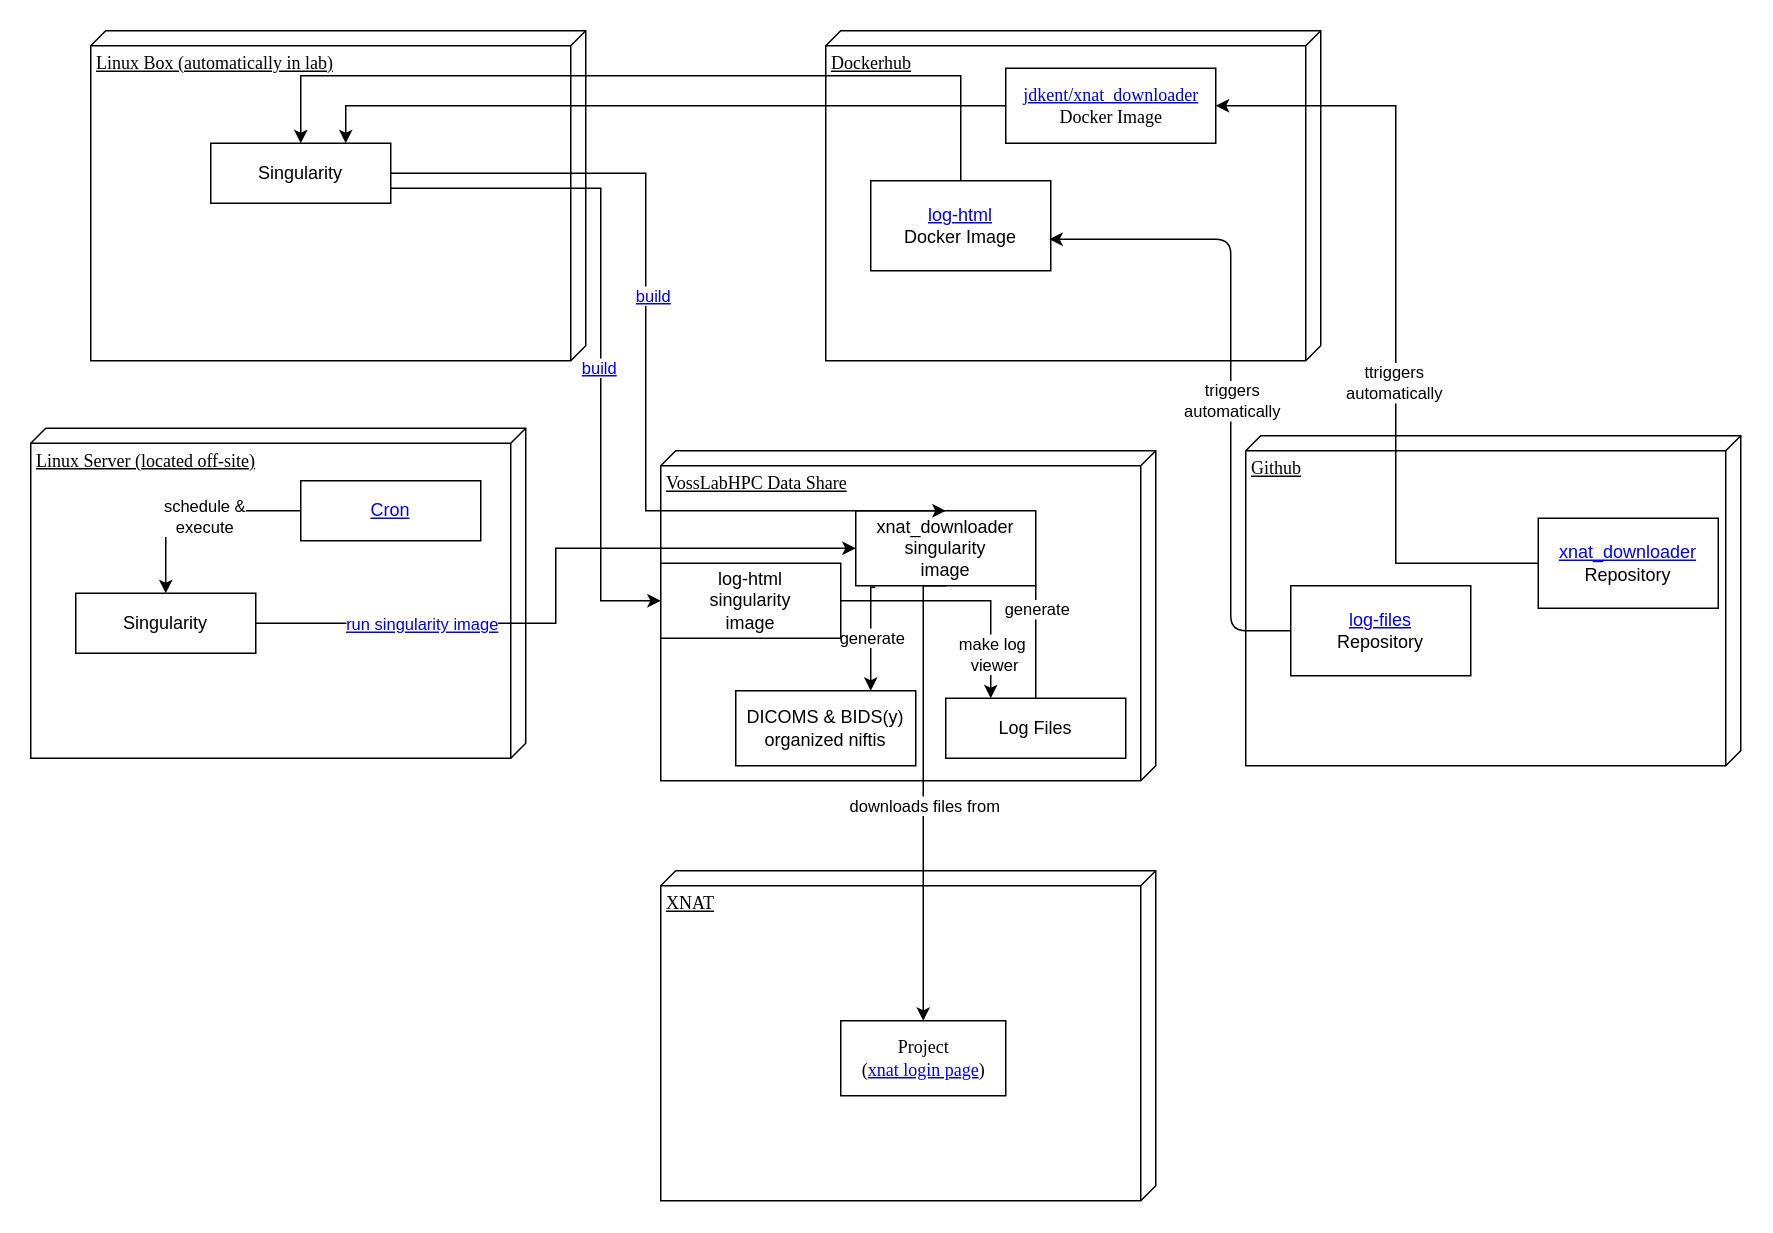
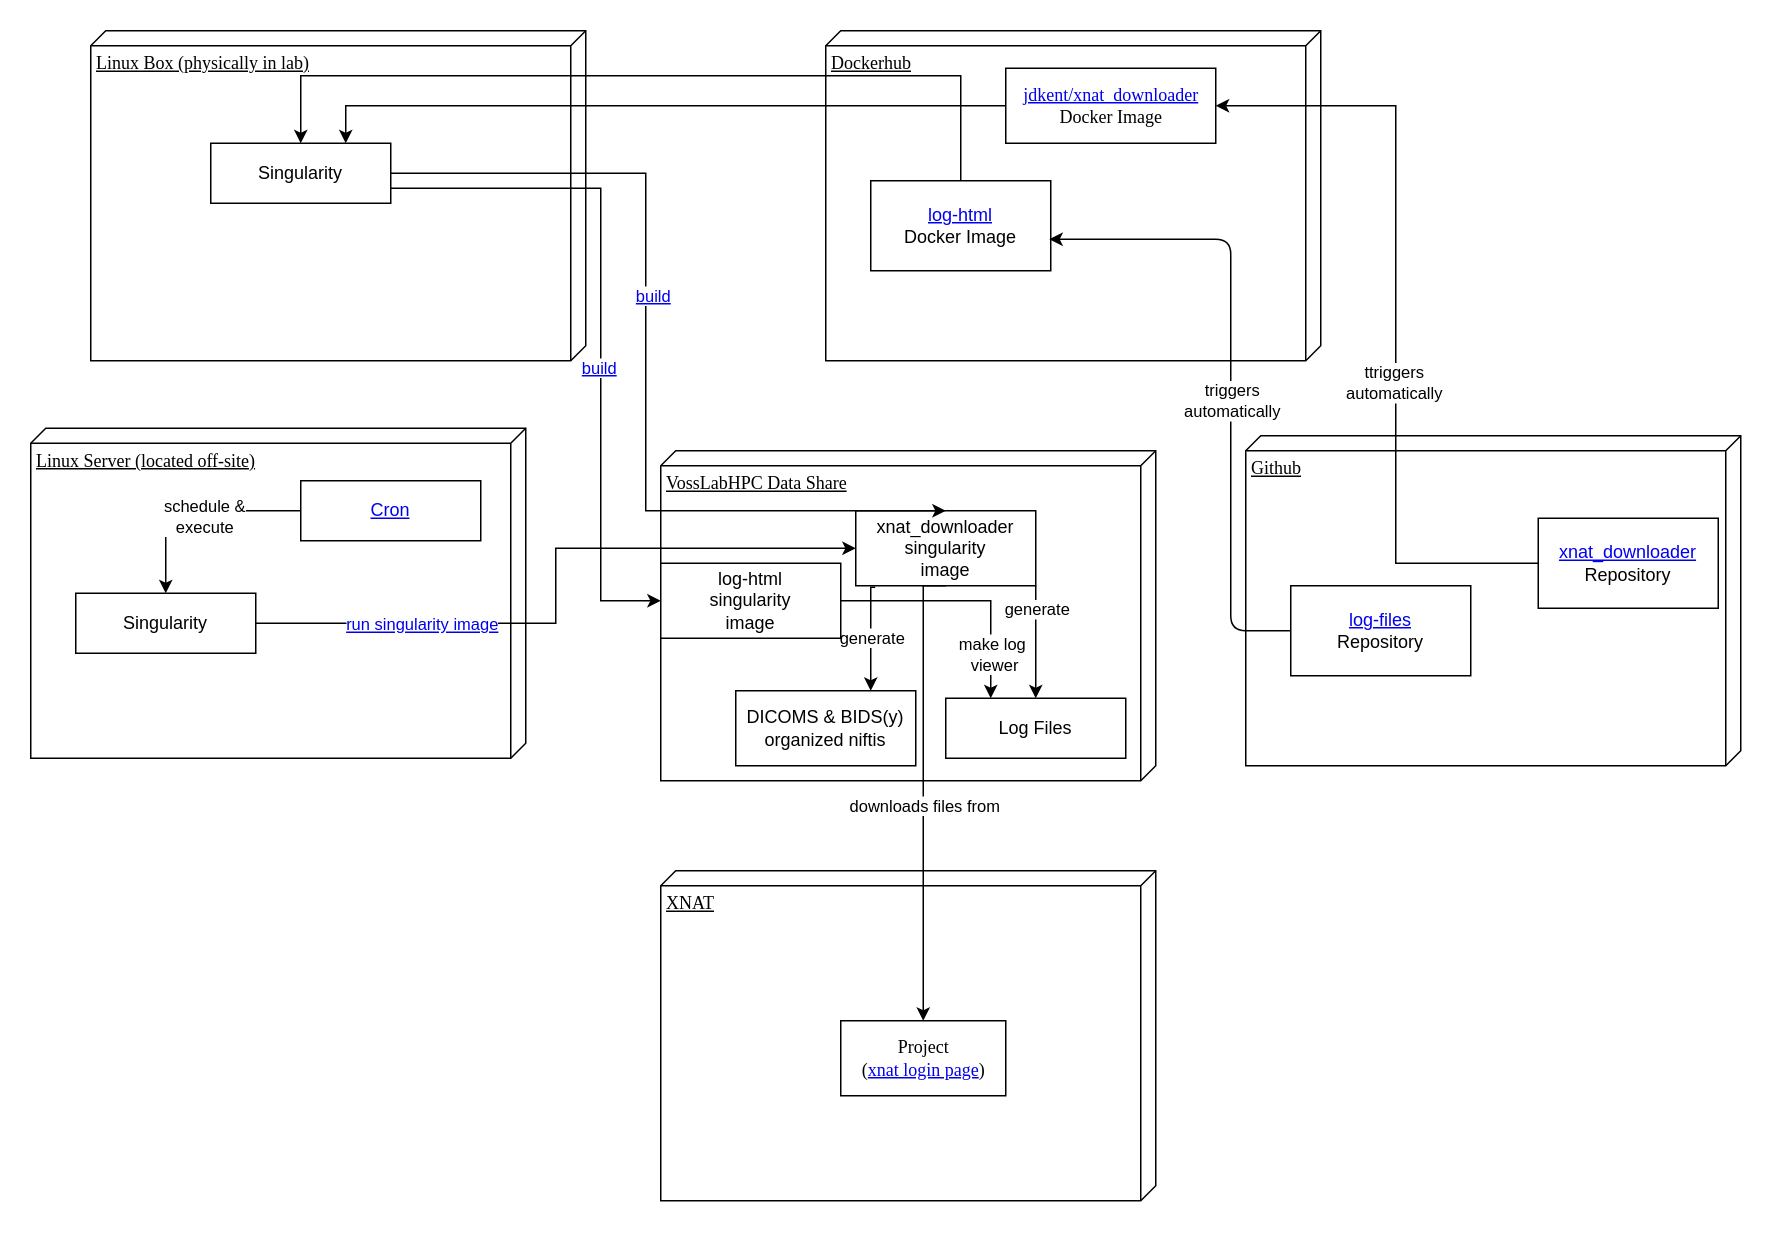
node "Linux Box (automatically in lab)": label "Linux Box (automatically in lab)" -> "Linux Box (physically in lab)"
edge "xnat_downloader singularity image" -- "Log Files": arrowhead none -> classic
